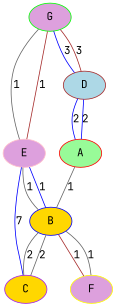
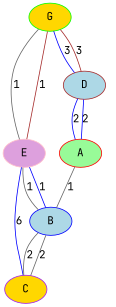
node "G": fillcolor plum -> gold
edge "E" -- "C": label "7" -> "6"
node "B": fillcolor gold -> lightblue
node "F": removed
